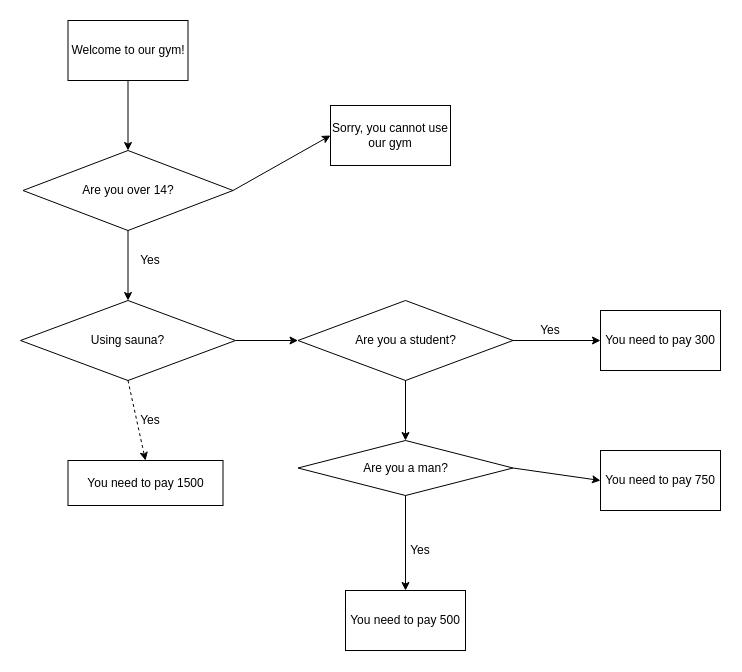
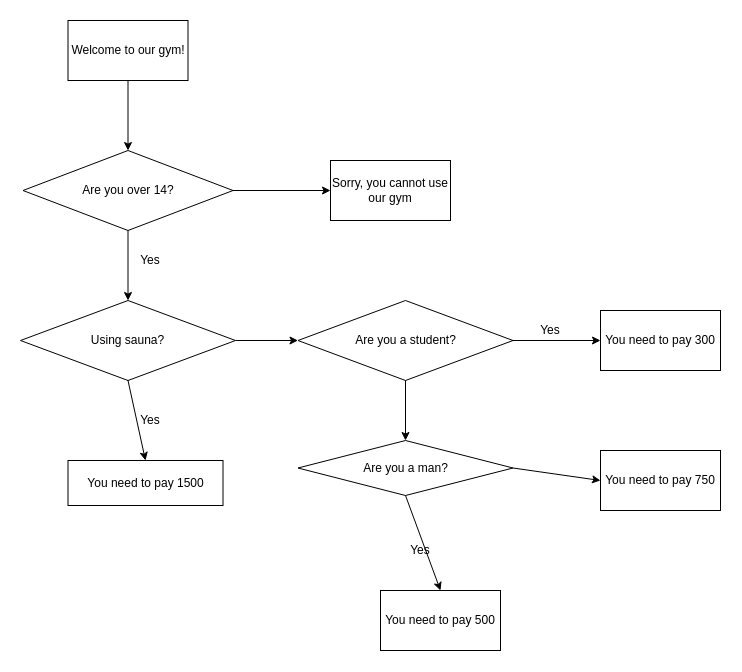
node "Sorry, you cannot use our gym": moved (391, 136) -> (391, 191)
edge "Using sauna?" -> "You need to pay 1500": style dashed -> solid
node "You need to pay 500": moved (406, 621) -> (441, 621)
